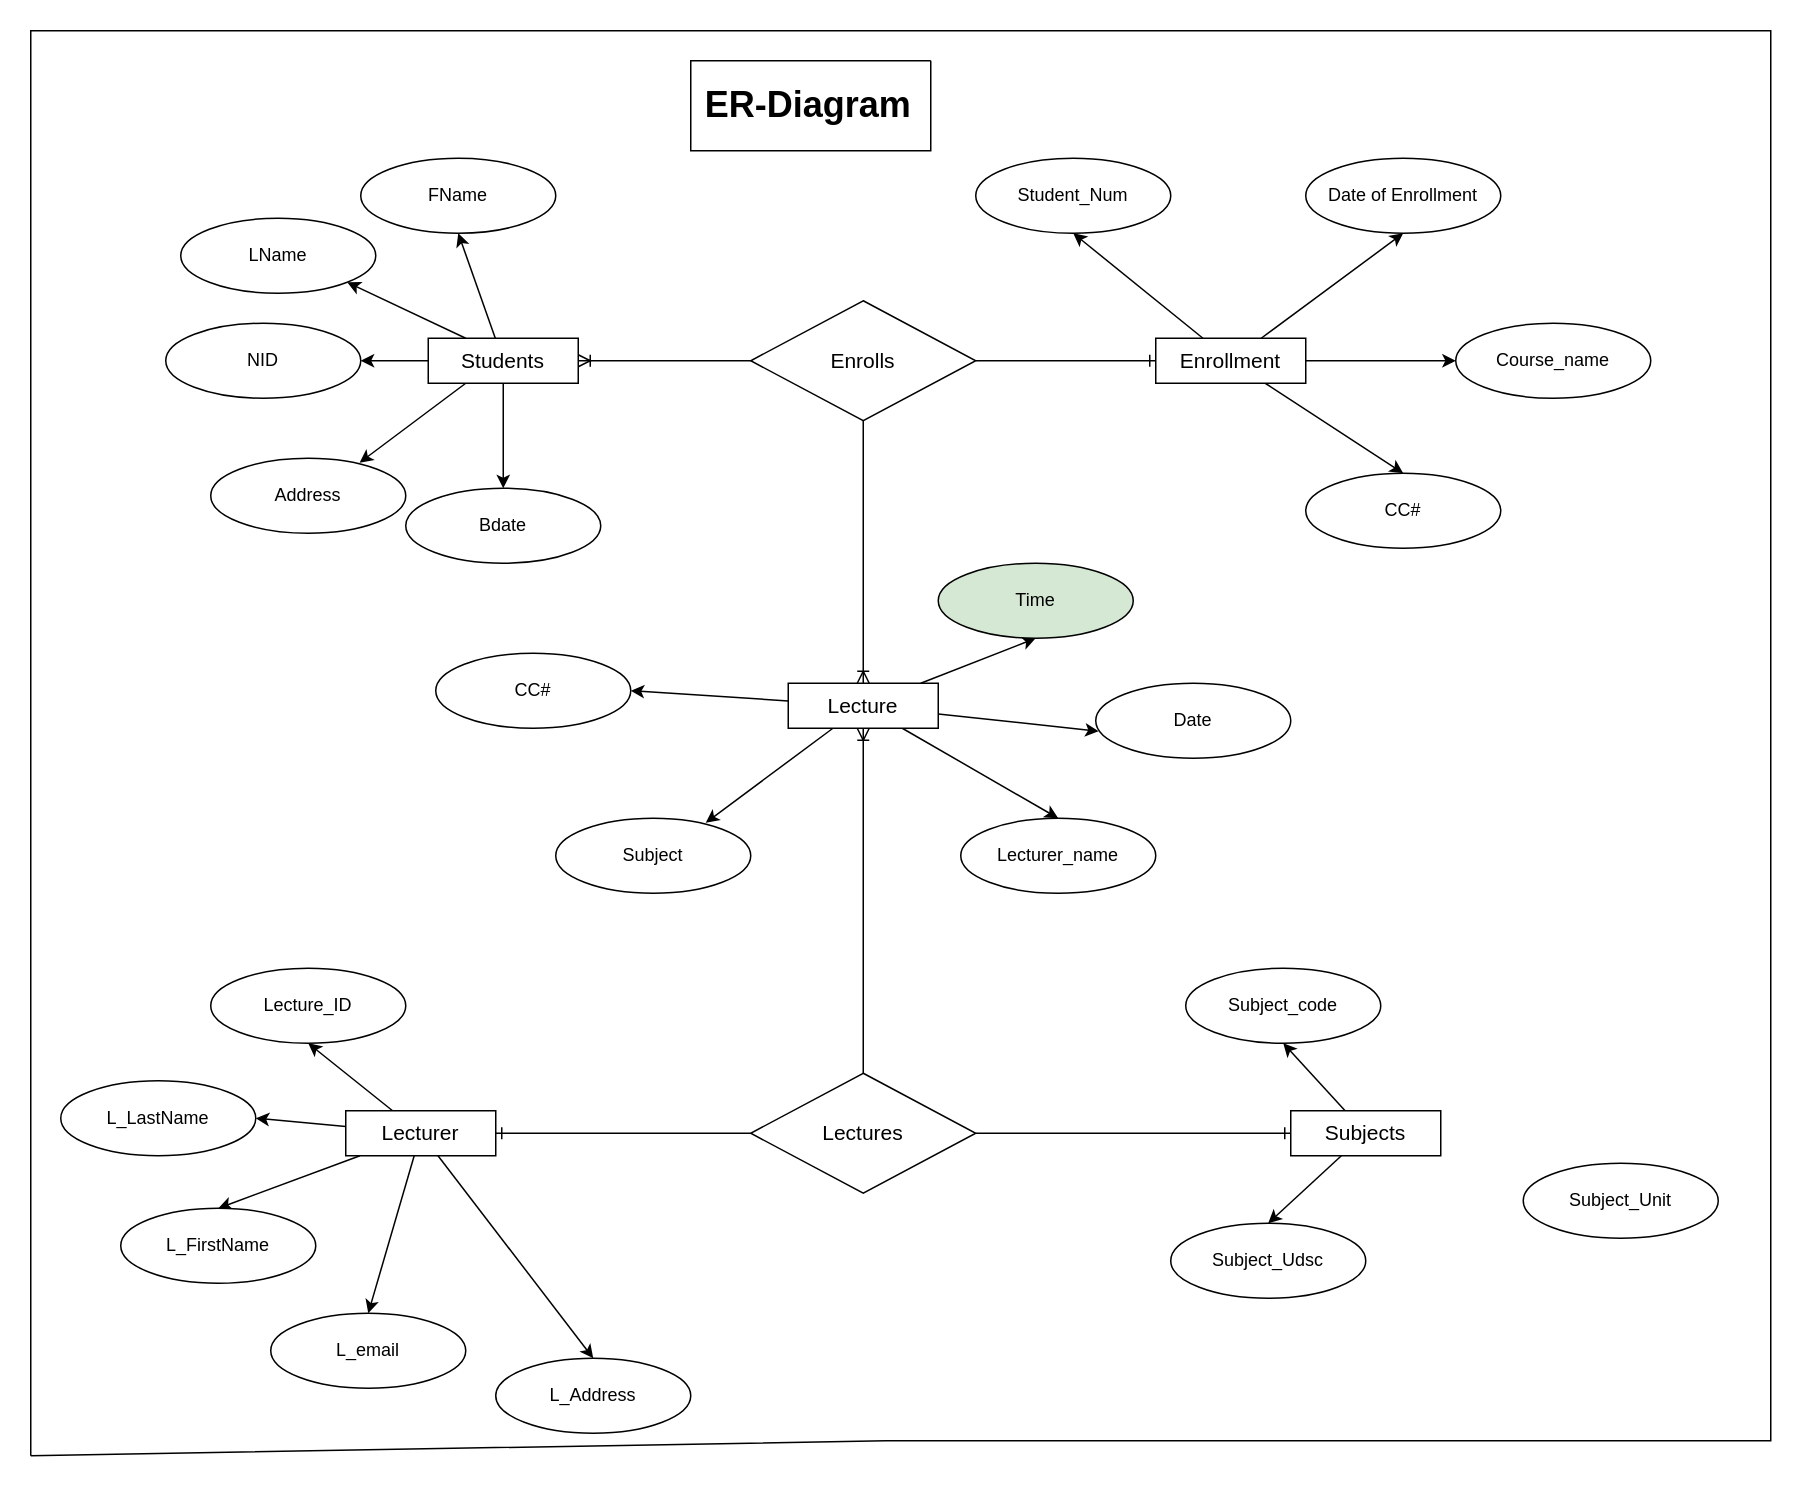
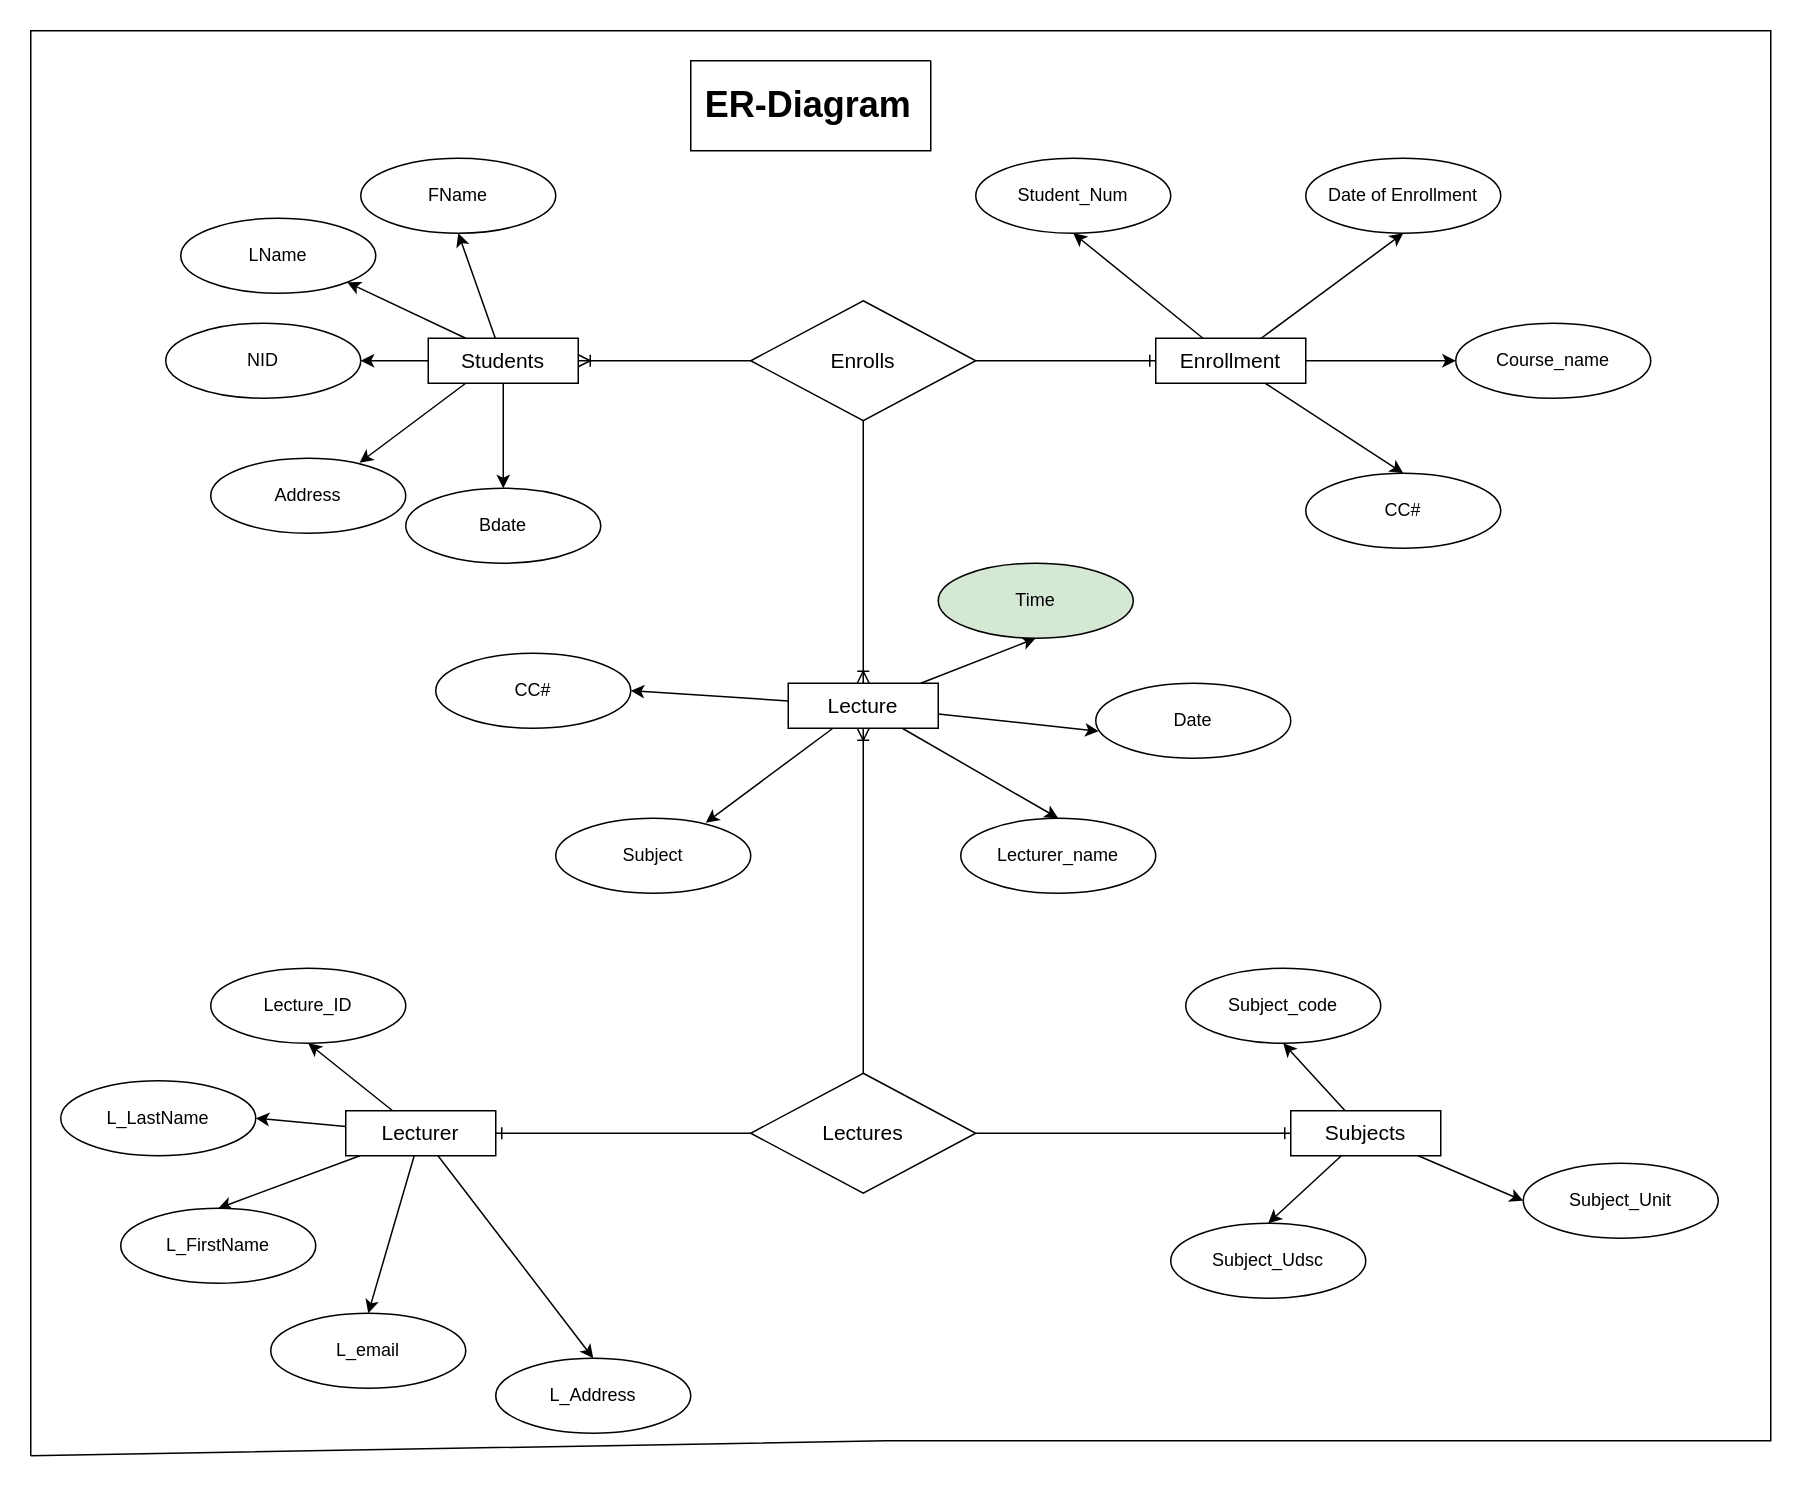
edge "Subjects" -> "Subject_Unit": added
